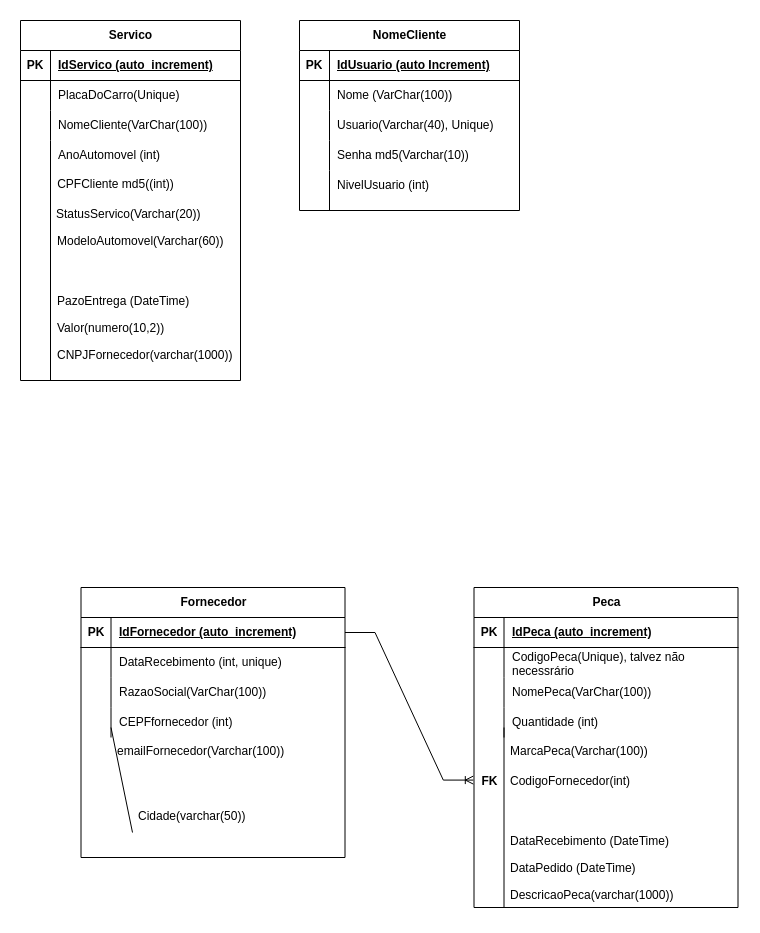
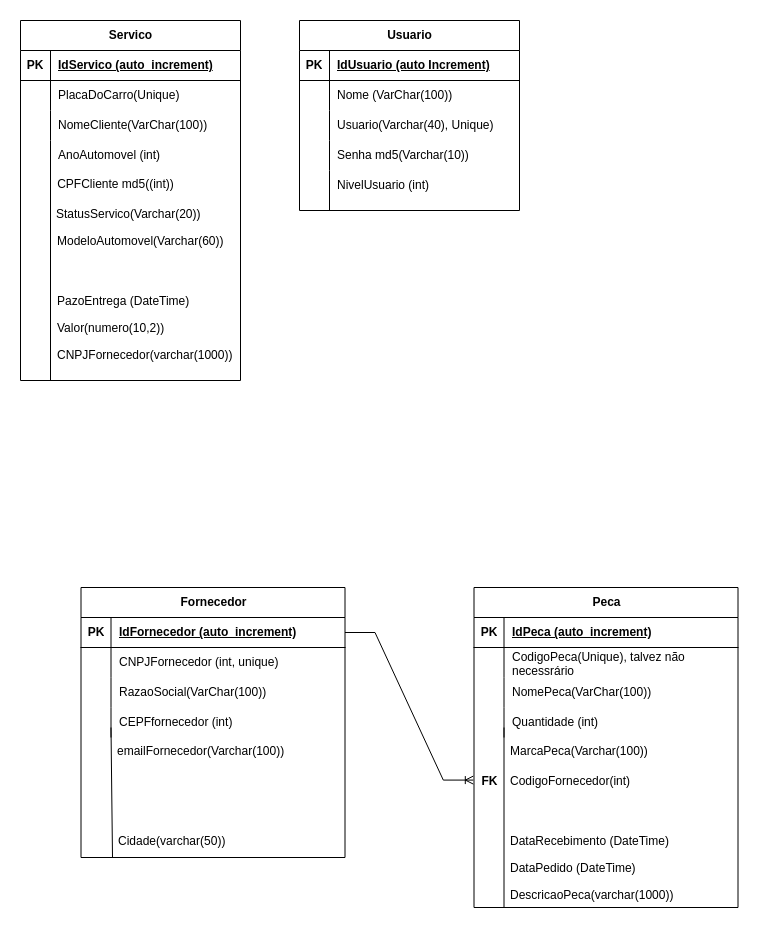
node "NomeCliente": label "NomeCliente" -> "Usuario"
node "DataRecebimento (int, unique)": label "DataRecebimento (int, unique)" -> "CNPJFornecedor (int, unique)"
node "Cidade(varchar(50))": moved (222, 818) -> (202, 843)
